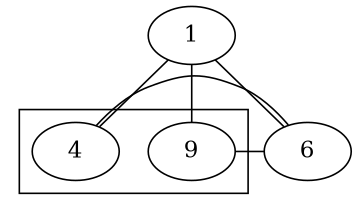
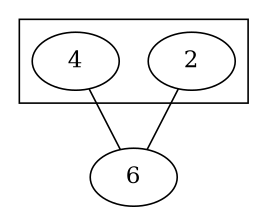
node "1": removed
node "9": label "9" -> "2"
